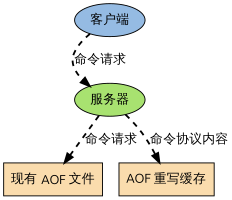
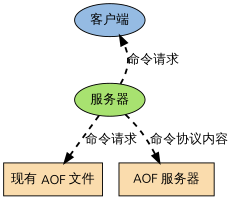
edge "客户端" -> "服务器": reversed
node "AOF 重写缓存": label "AOF 重写缓存" -> "AOF 服务器"
